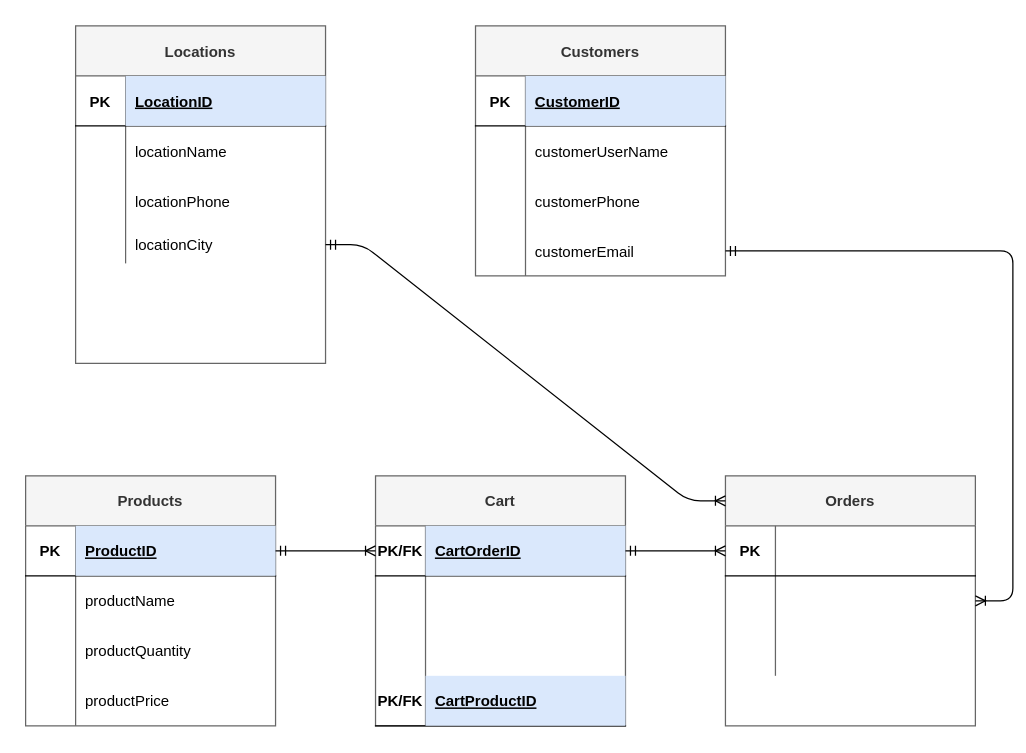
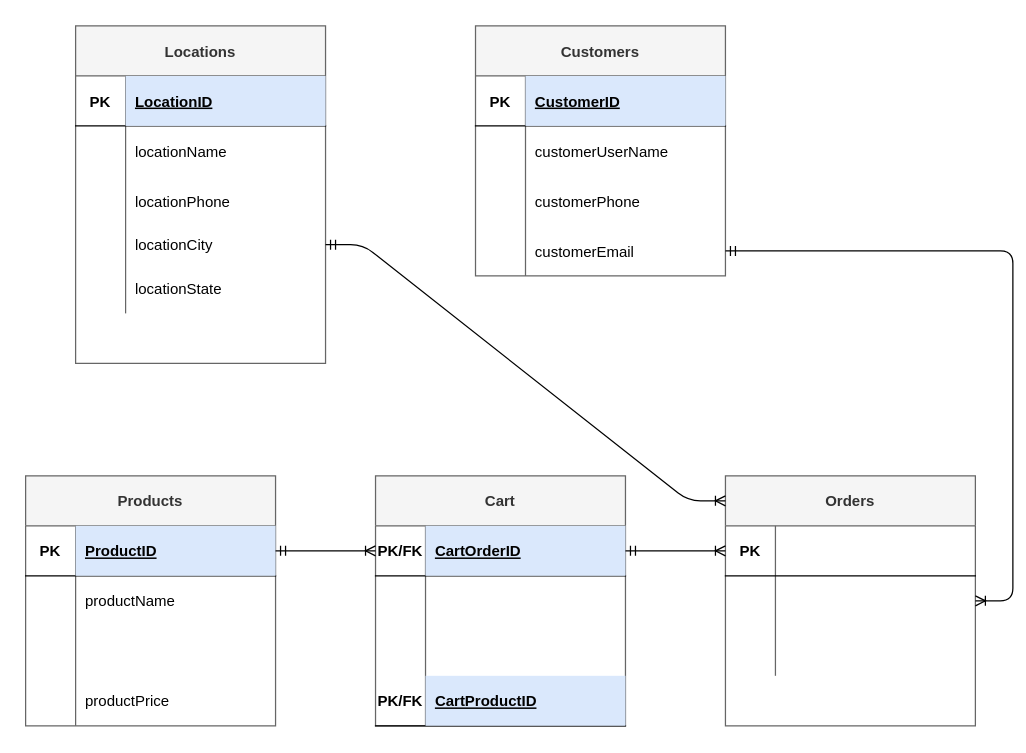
node "locationState": added
node "productQuantity": removed
